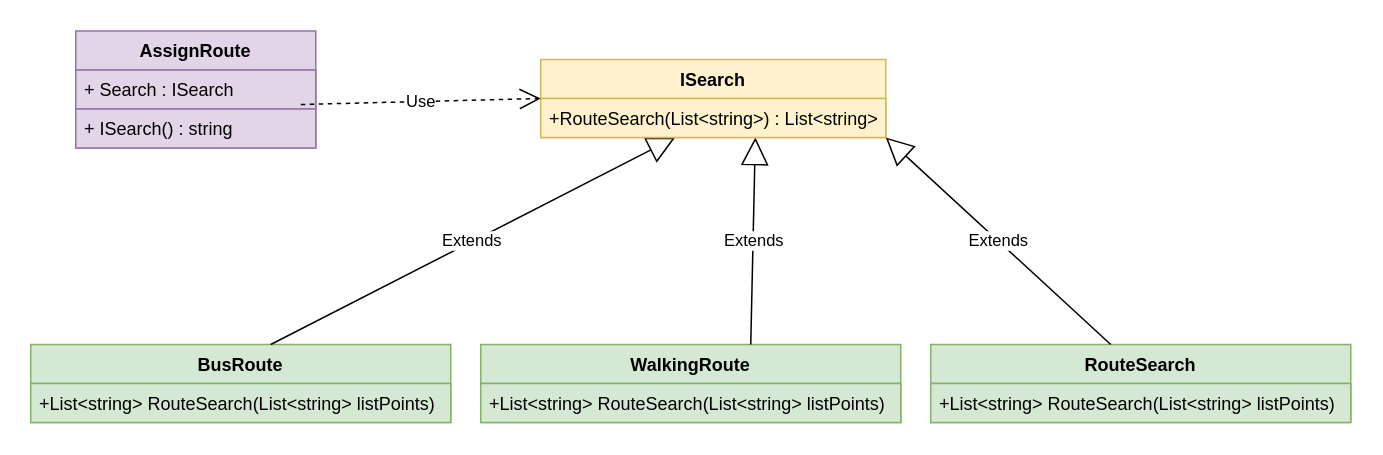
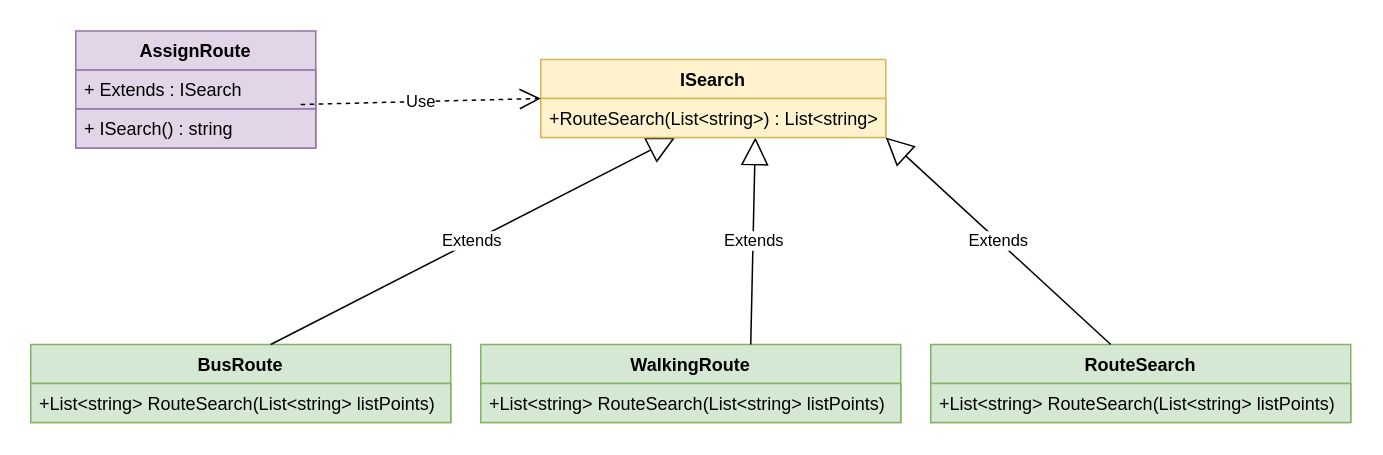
node "+ Search : ISearch": label "+ Search : ISearch" -> "+ Extends : ISearch"
